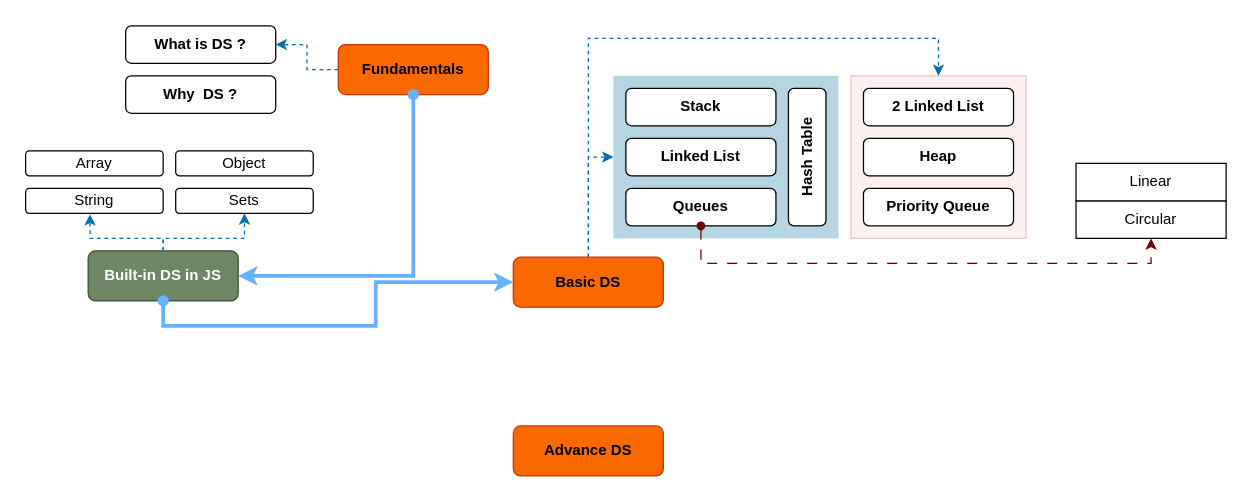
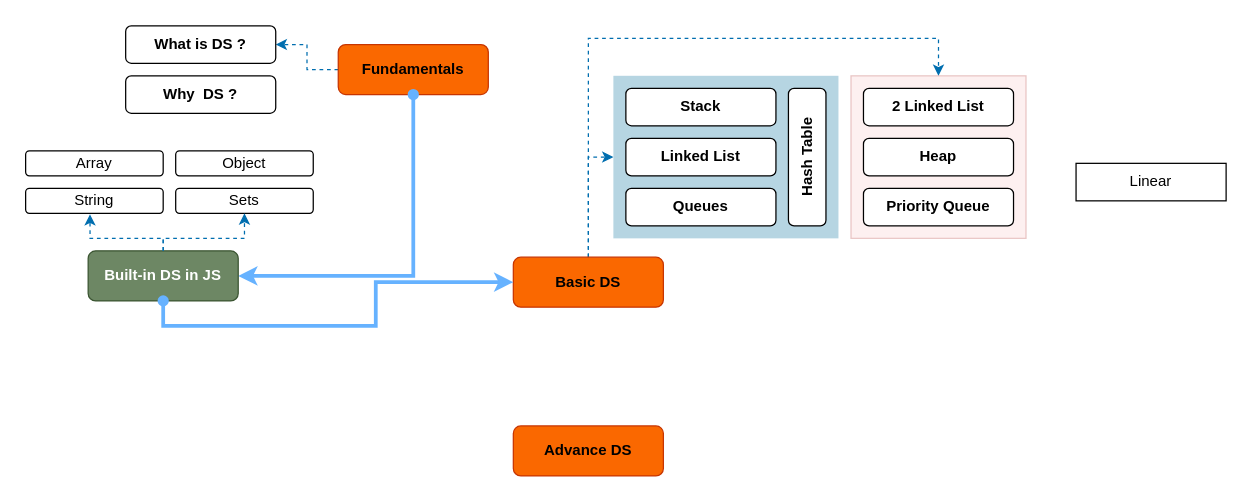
node "Circular": removed
edge "Queues" -- "Circular": removed
